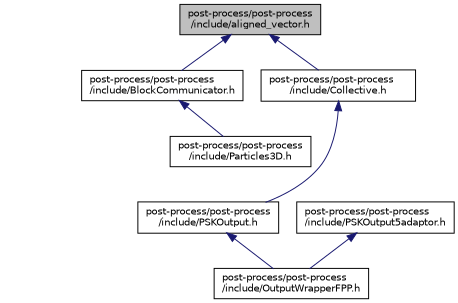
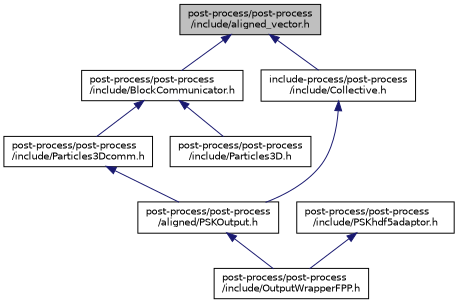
node "post-process/post-process /include/Collective.h": label "post-process/post-process /include/Collective.h" -> "include-process/post-process /include/Collective.h"
node "post-process/post-process /include/Particles3Dcomm.h": added
node "post-process/post-process /include/PSKOutput.h": label "post-process/post-process /include/PSKOutput.h" -> "post-process/post-process /aligned/PSKOutput.h"
node "post-process/post-process /include/PSKOutput5adaptor.h": label "post-process/post-process /include/PSKOutput5adaptor.h" -> "post-process/post-process /include/PSKhdf5adaptor.h"
